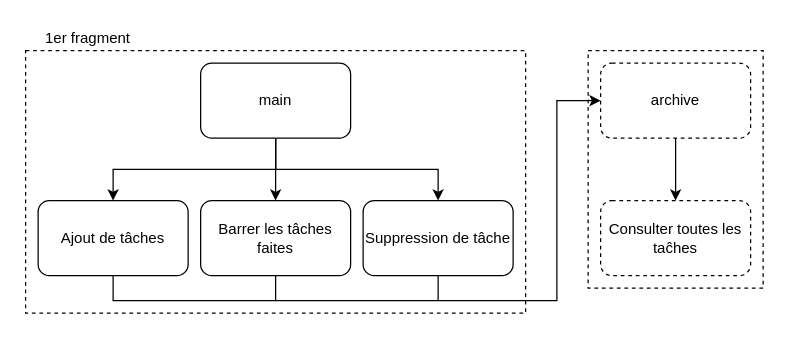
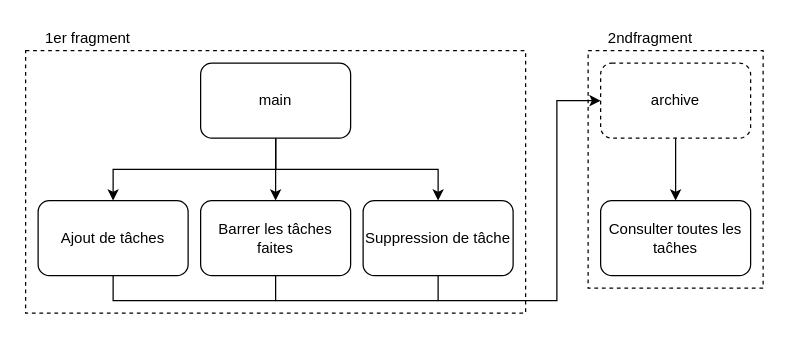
node "2ndfragment": added
node "Consulter toutes les taĉhes": style dashed -> solid
